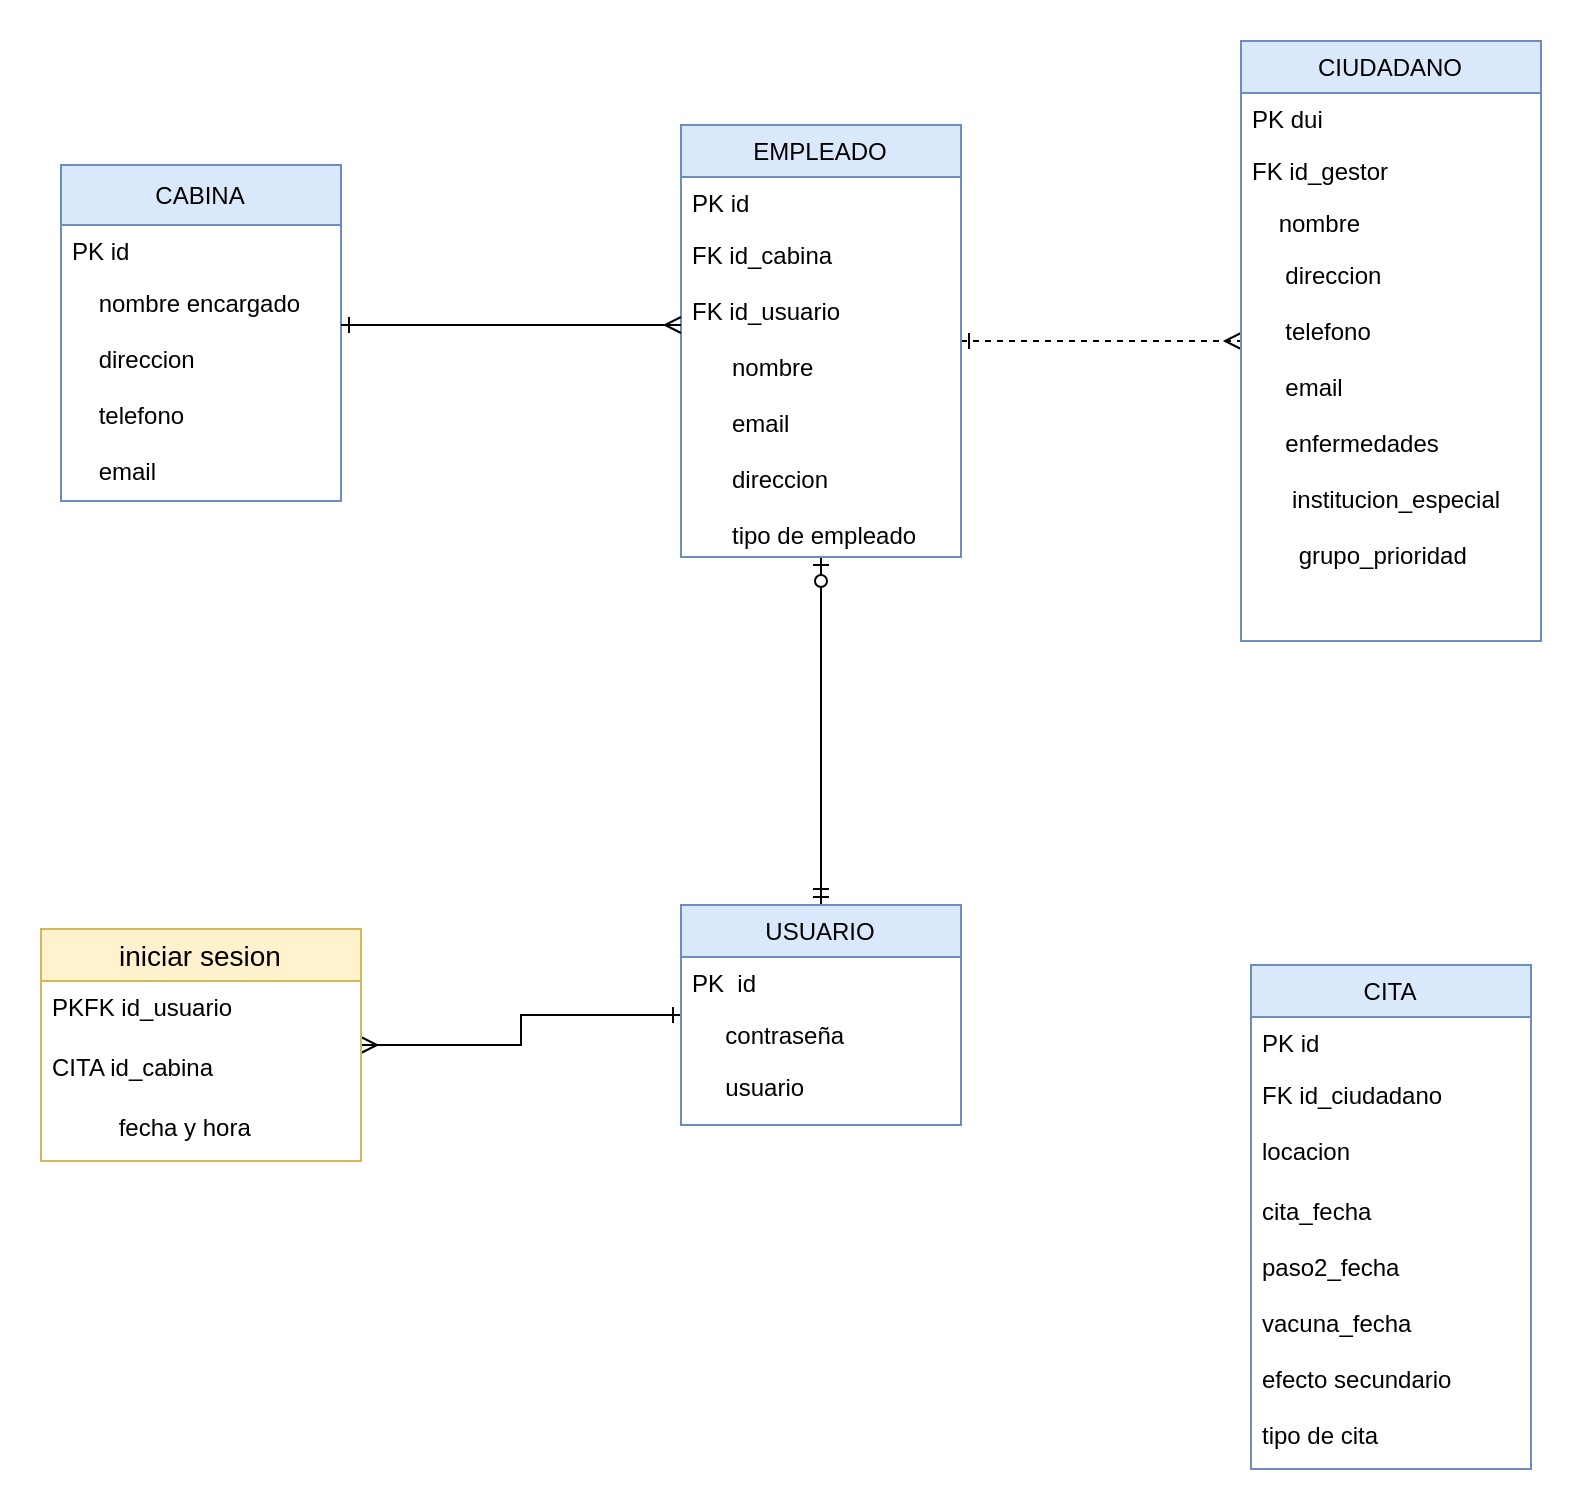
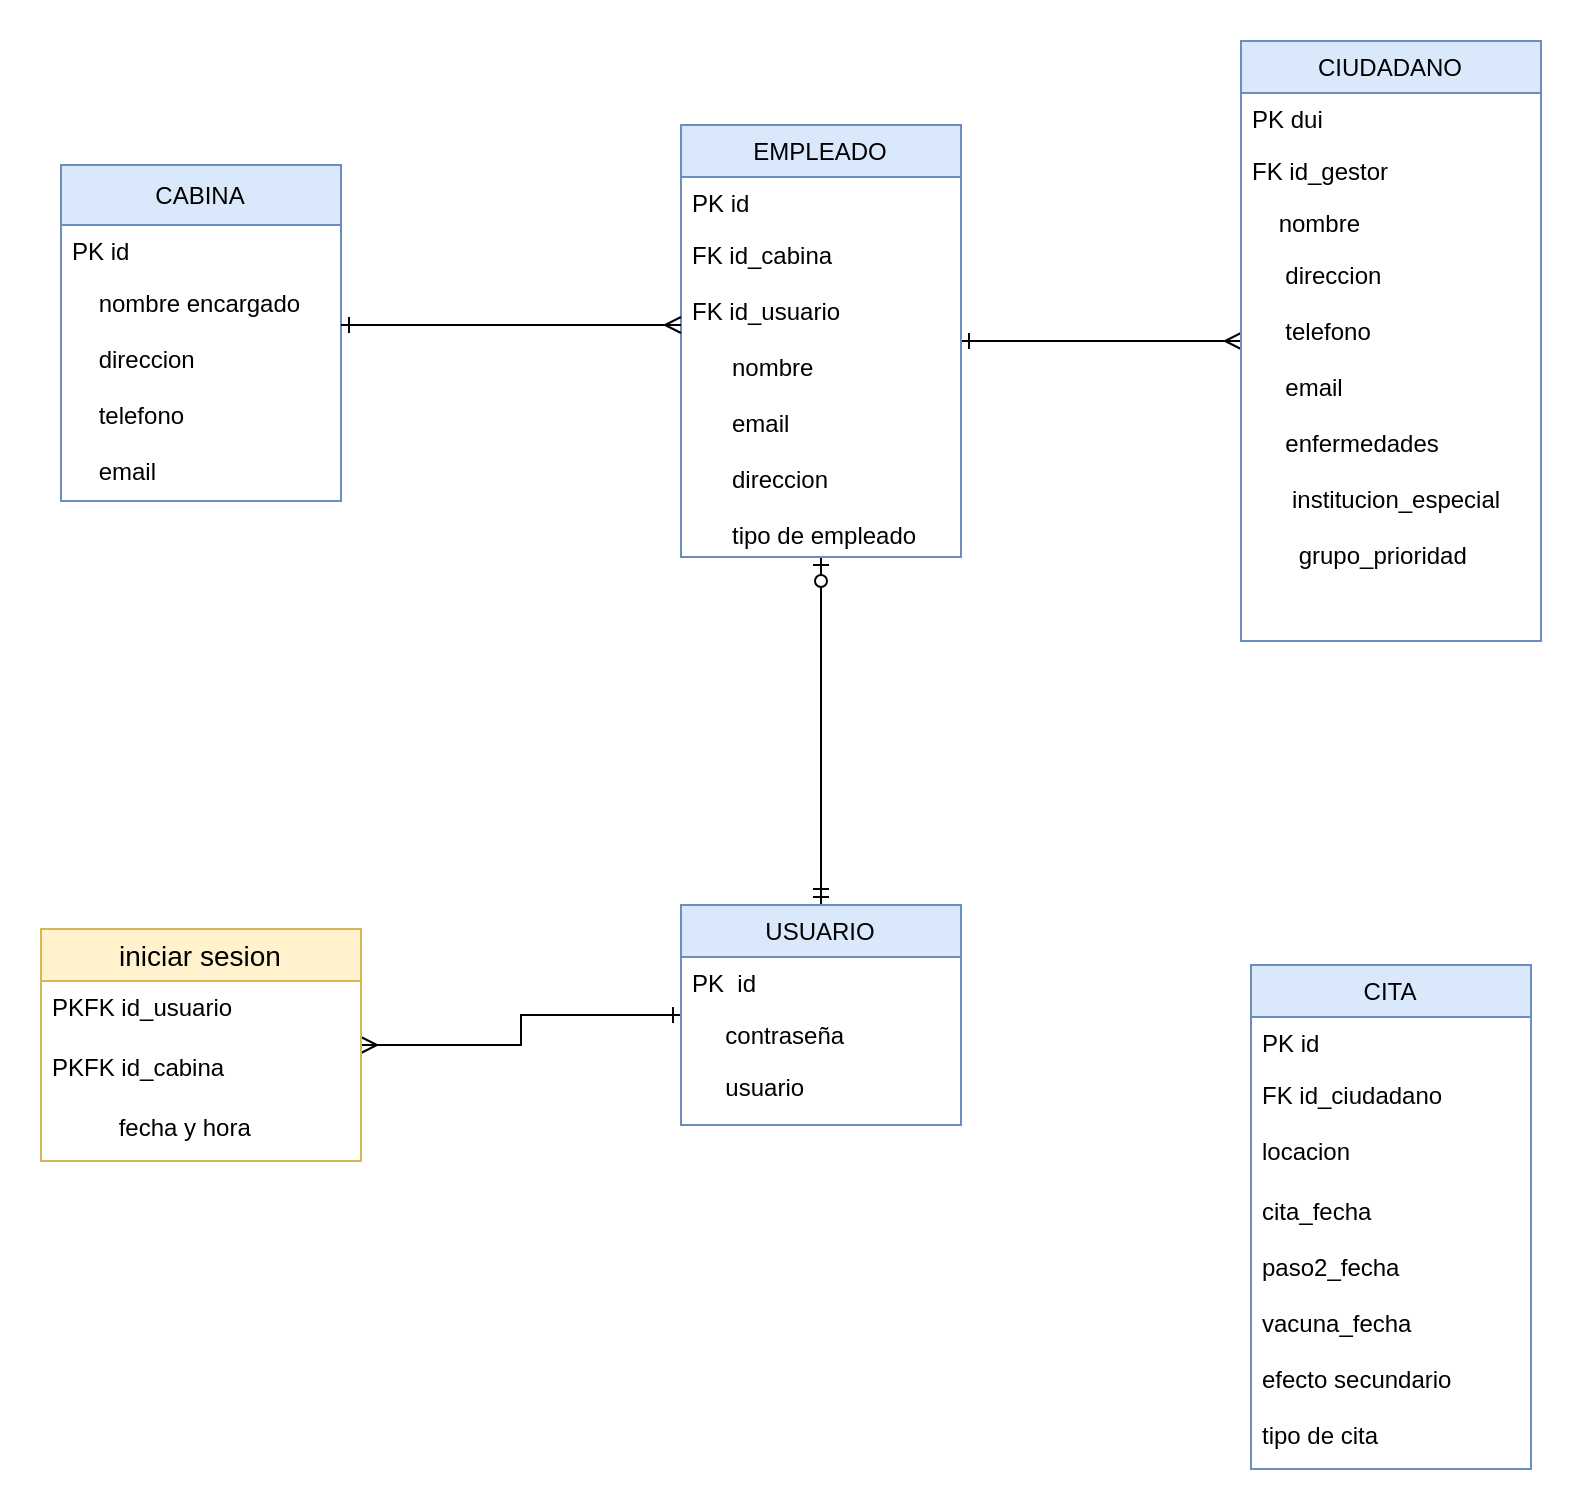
edge "EMPLEADO" -- "CIUDADANO": style dashed -> solid
node "CITA id_cabina": label "CITA id_cabina" -> "PKFK id_cabina"
